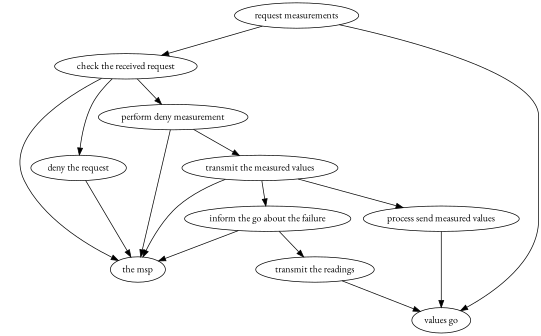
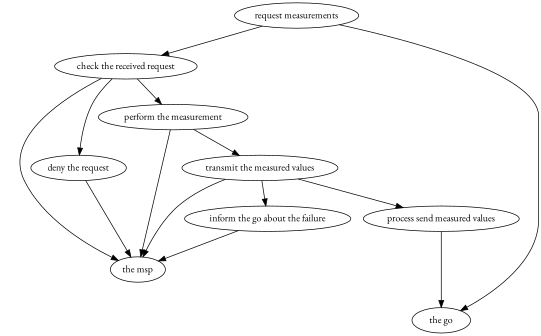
node "perform deny measurement": label "perform deny measurement" -> "perform the measurement"
node "transmit the readings": removed
node "values go": label "values go" -> "the go"
